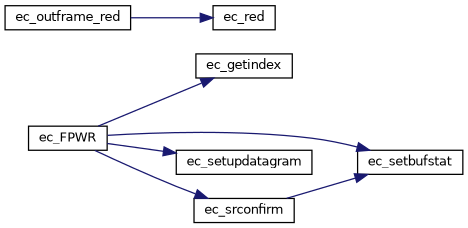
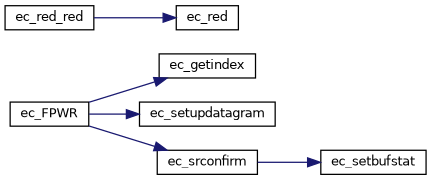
node "ec_outframe_red": label "ec_outframe_red" -> "ec_red_red"
edge "ec_FPWR" -> "ec_setbufstat": removed
